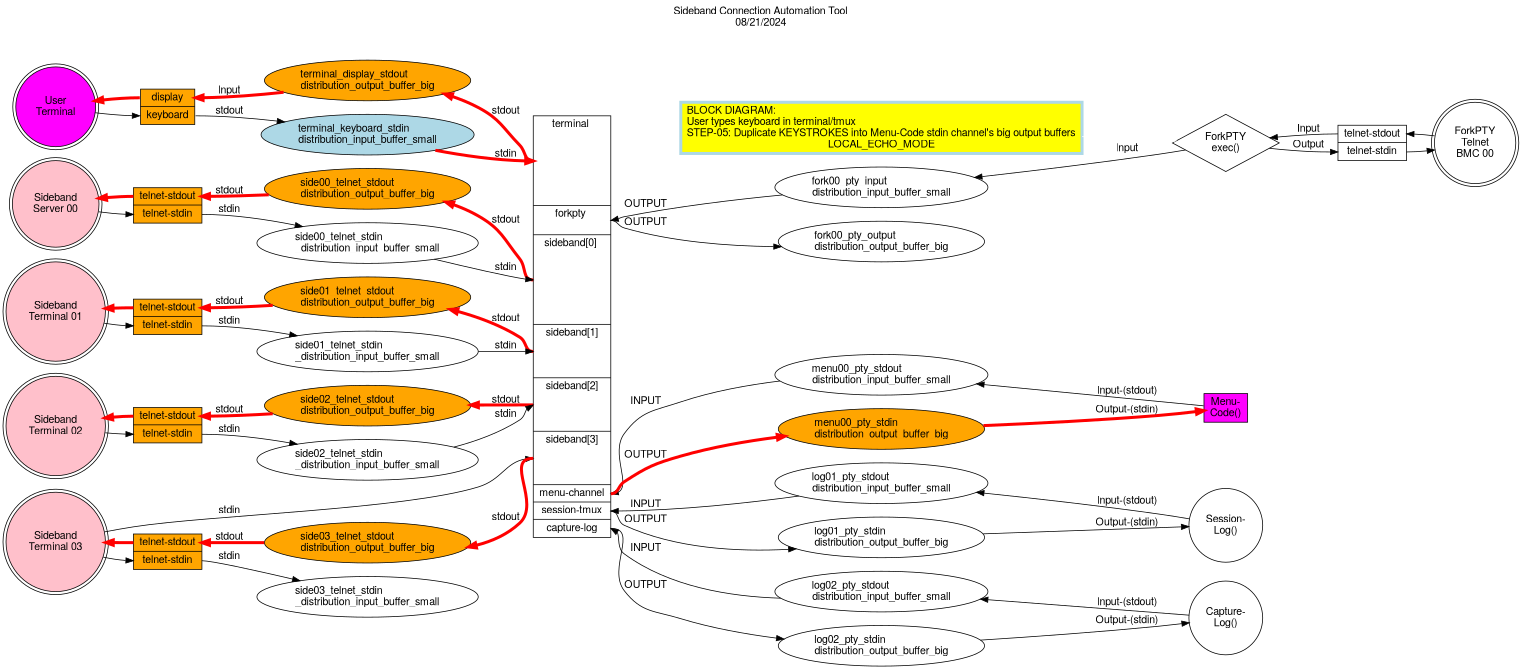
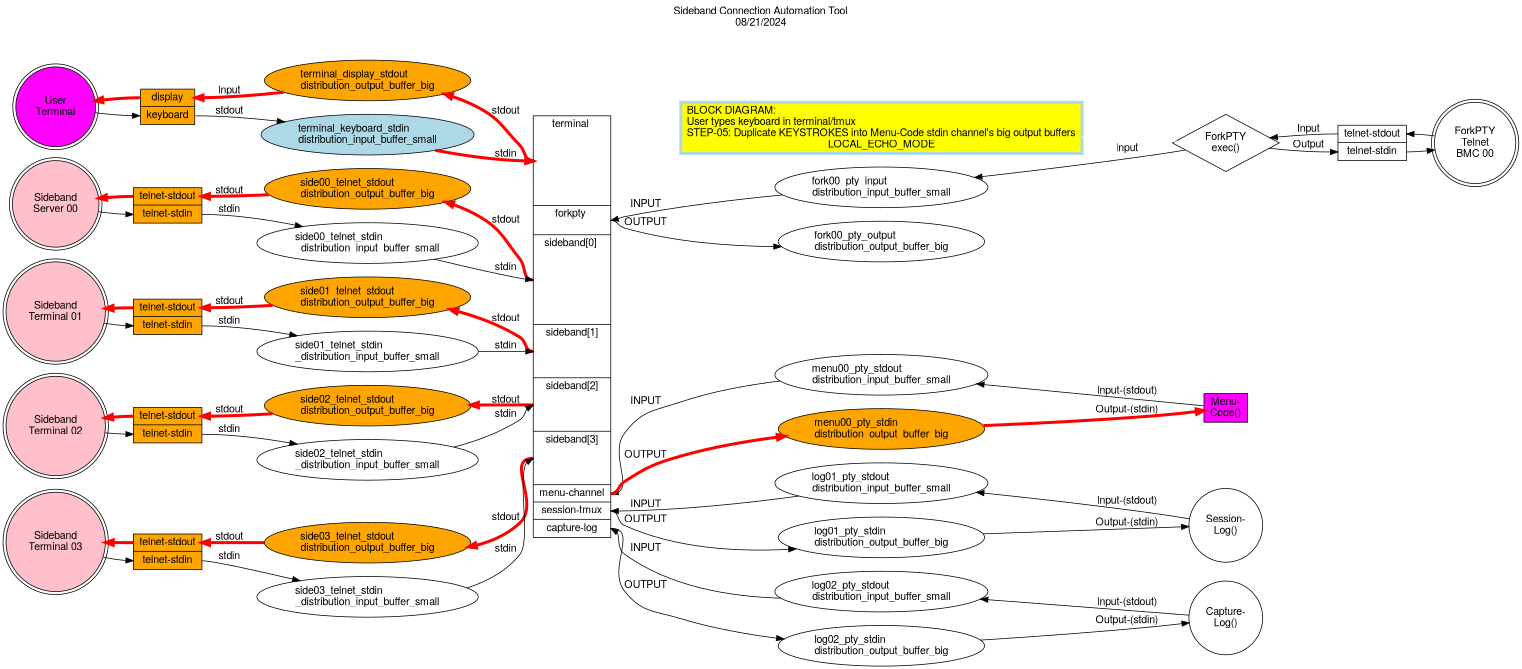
edge "fork00_pty_input distribution_input_buffer_small" -> "terminal": label "OUTPUT" -> "INPUT"
edge "Sideband Terminal 03" -> "terminal": now "side03_telnet_stdin _distribution_input_buffer_small" -> "terminal"
